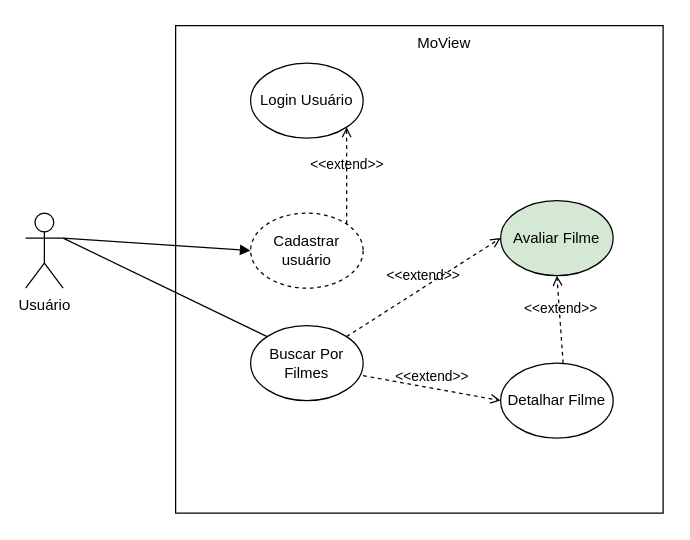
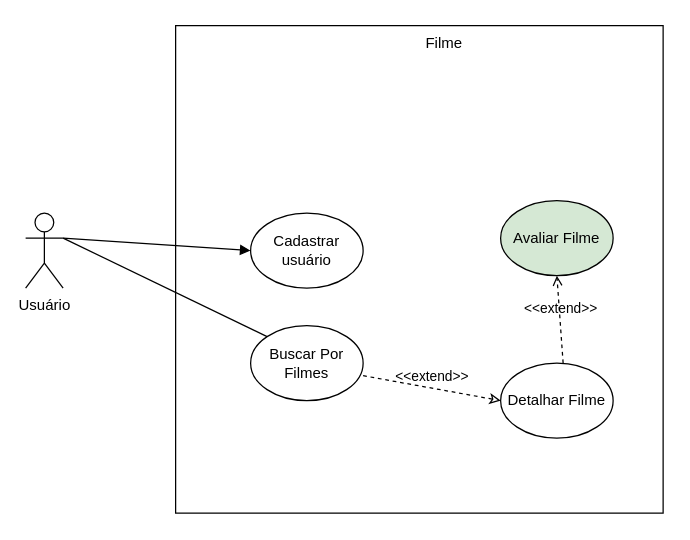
node "MoView": label "MoView" -> "Filme"
node "Login Usuário": removed
edge "Cadastrar usuário" -> "Login Usuário": removed, label "<<extend>>"
node "Cadastrar usuário": style dashed -> solid
edge "Buscar Por Filmes" -> "Avaliar Filme": removed, label "<<extend>>"
edge "Buscar Por Filmes" -> "Detalhar Filme": arrowhead open -> classic
